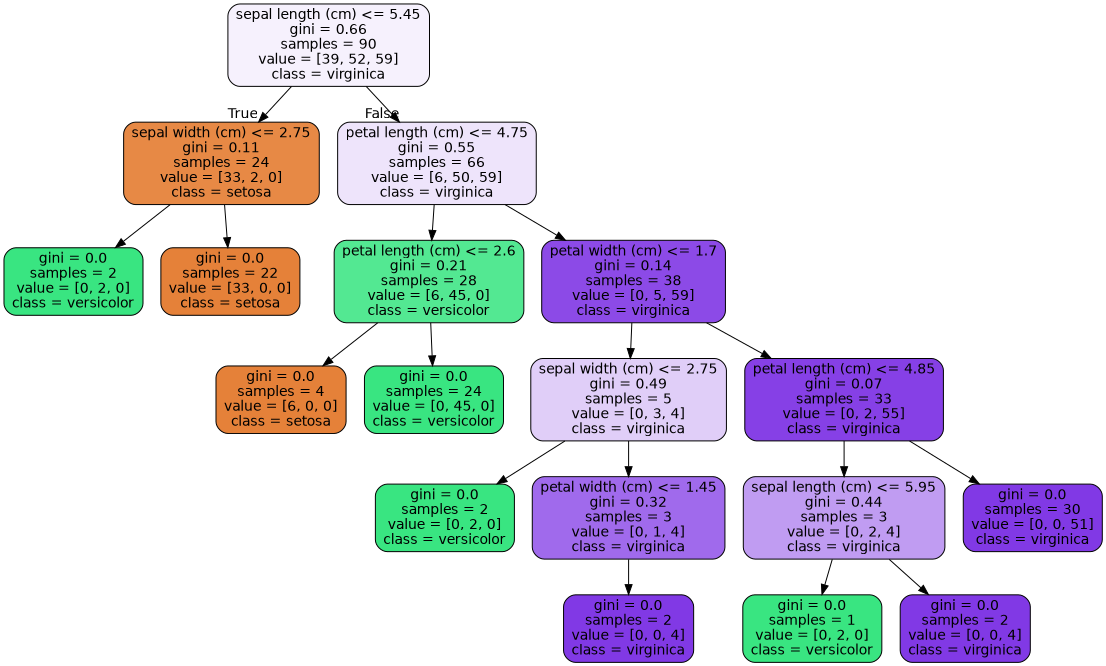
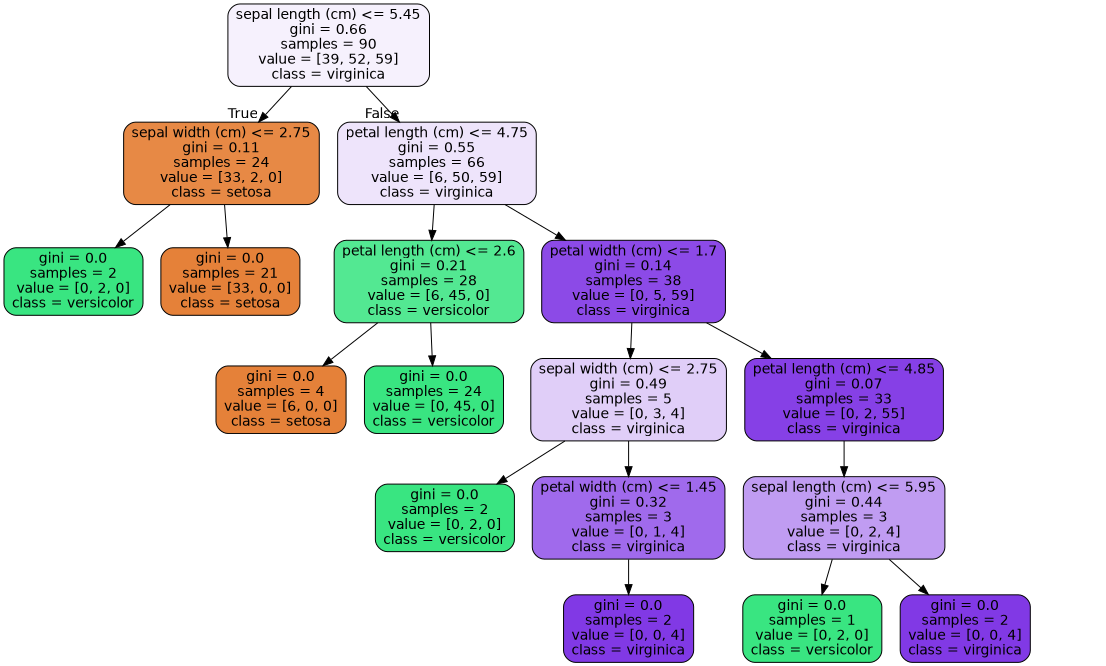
node "gini = 0.0 samples = 22 value = [33, 0, 0] class = setosa": label "gini = 0.0 samples = 22 value = [33, 0, 0] class = setosa" -> "gini = 0.0 samples = 21 value = [33, 0, 0] class = setosa"
node "gini = 0.0 samples = 30 value = [0, 0, 51] class = virginica": removed
